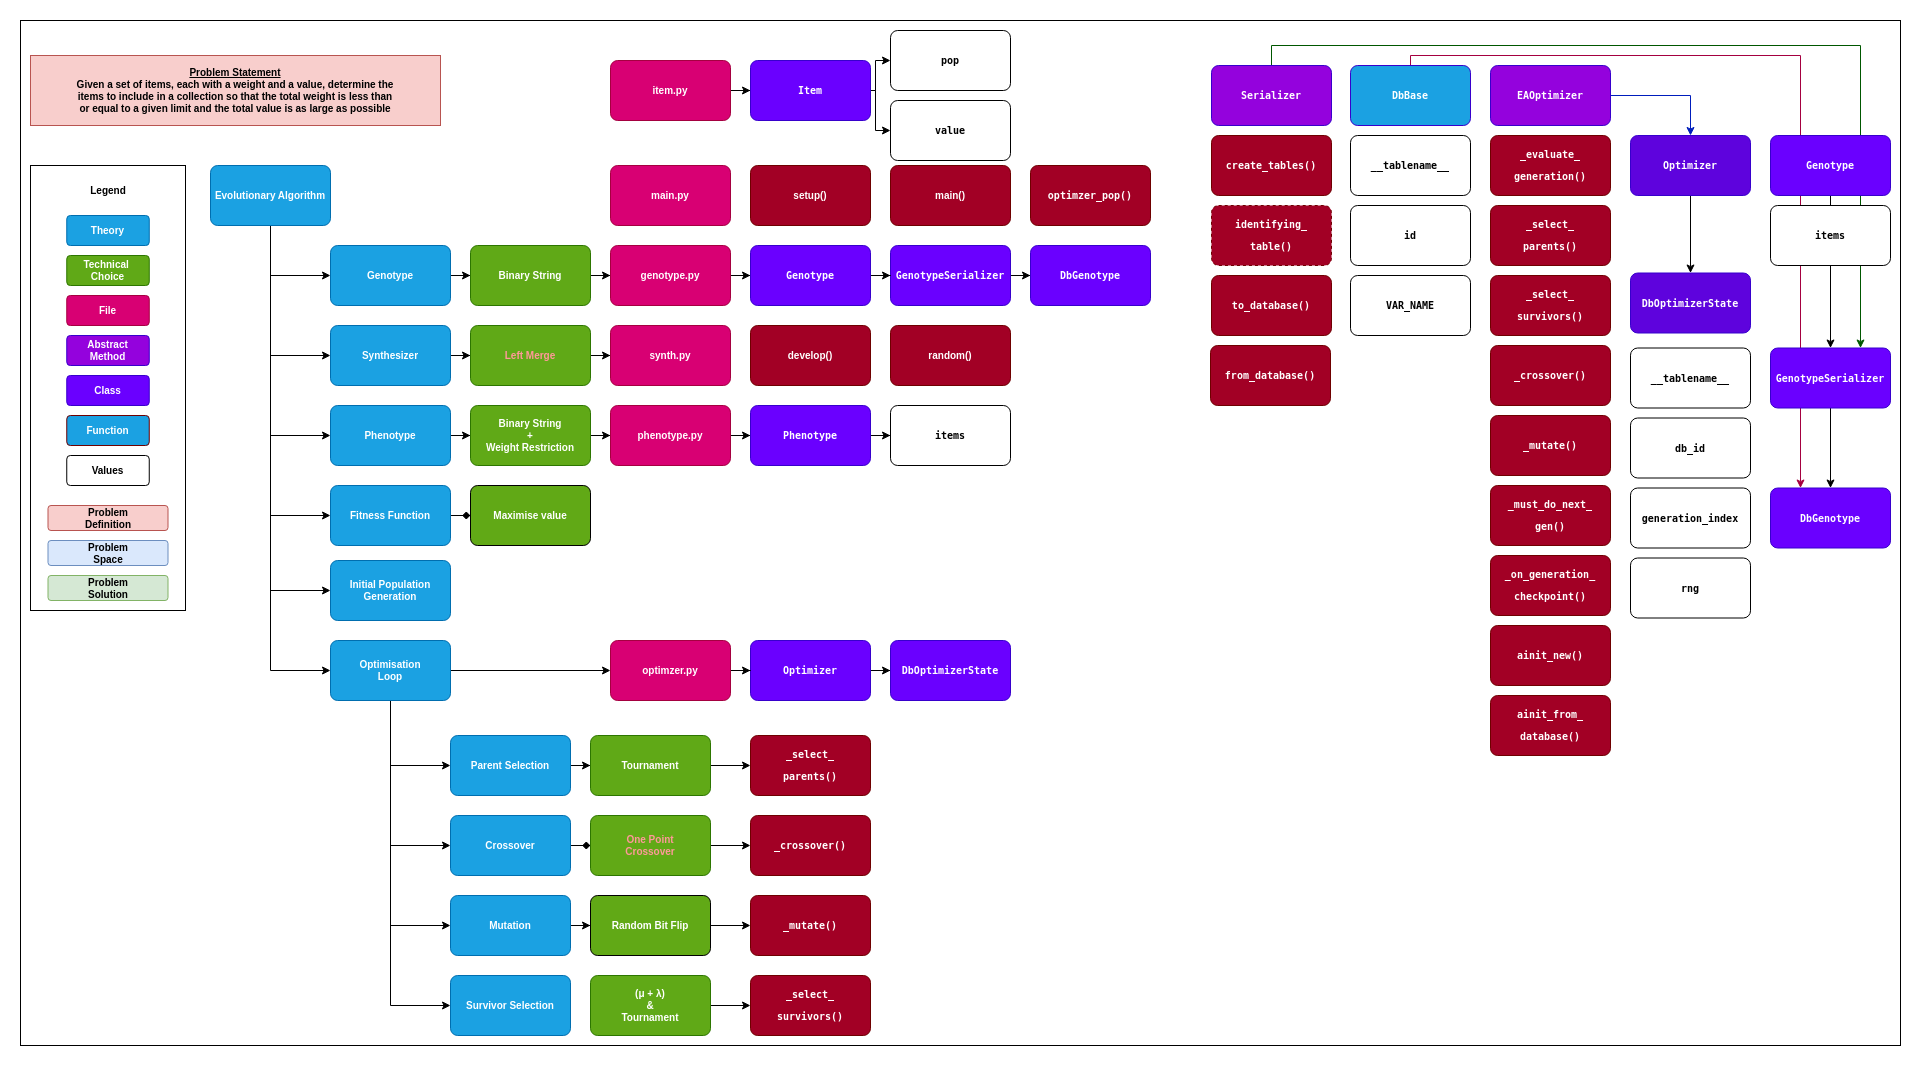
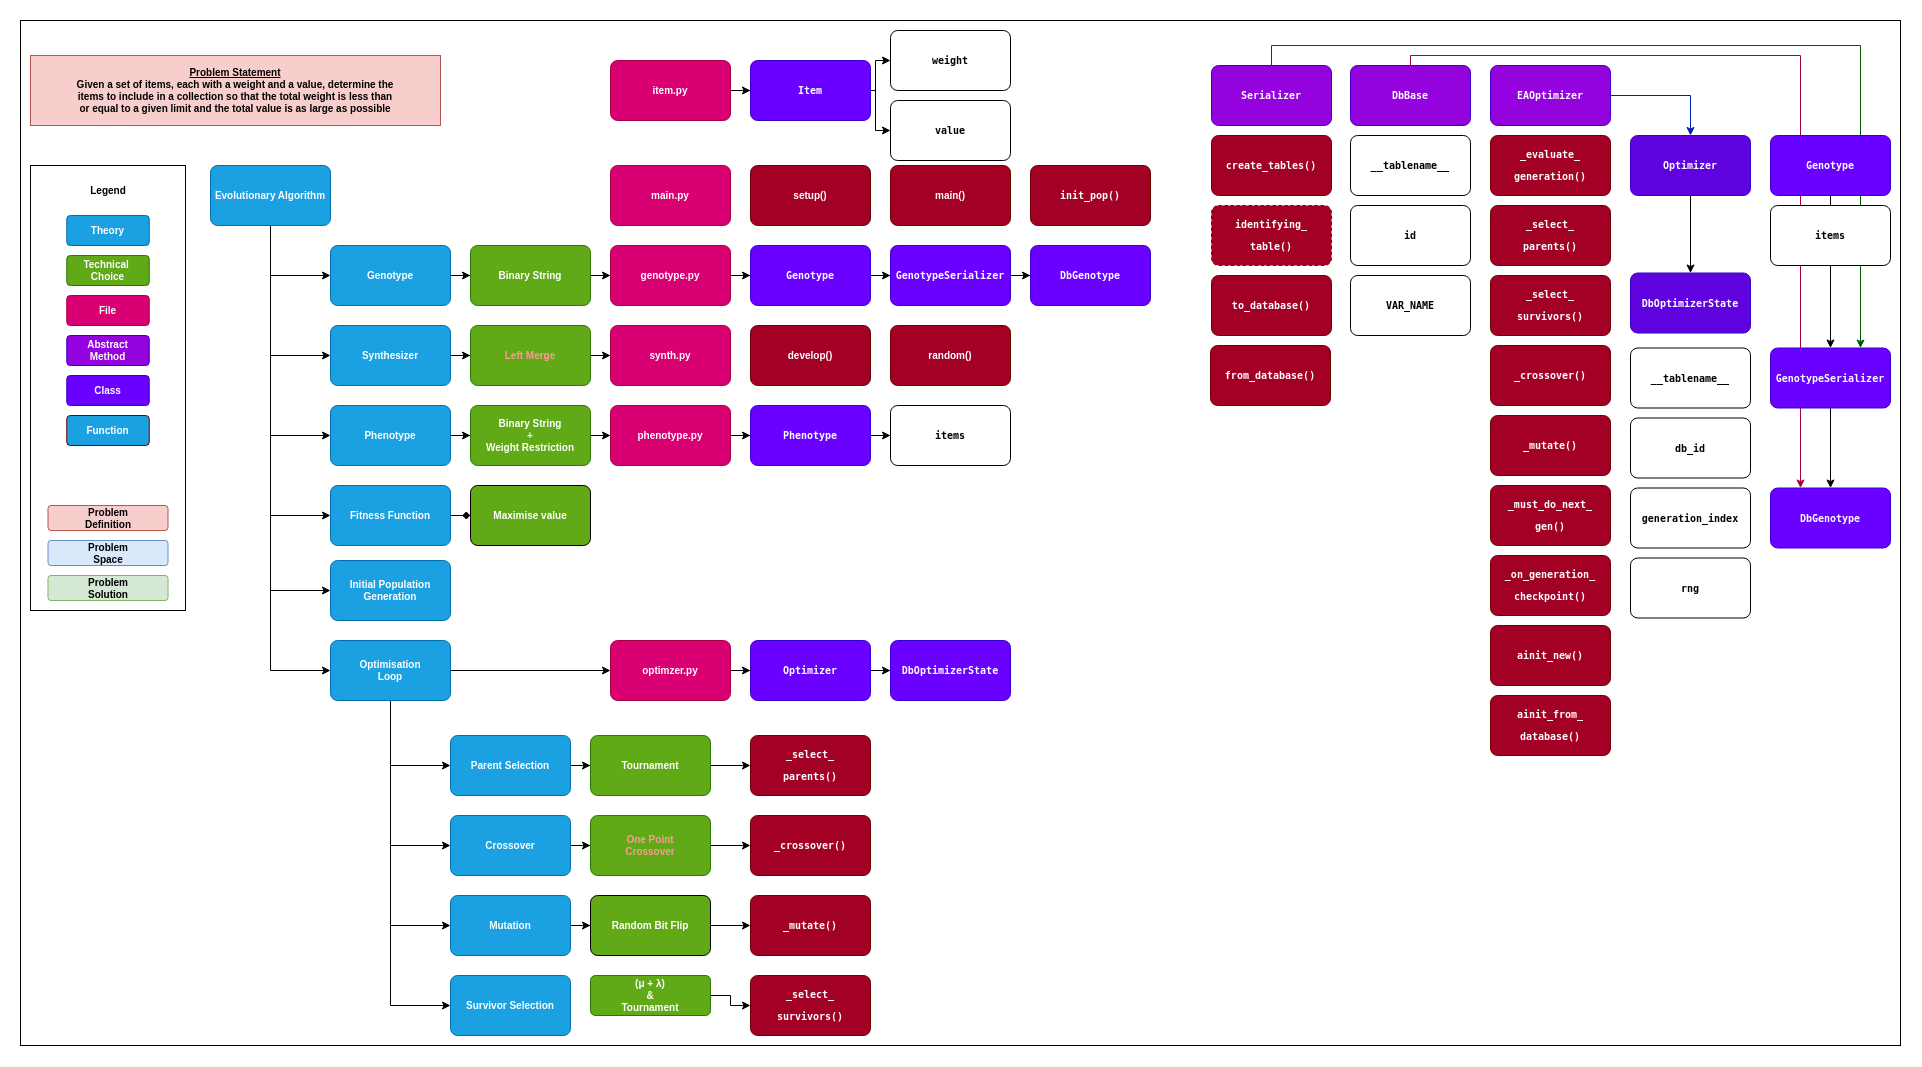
node "pop": label "pop" -> "weight"
node "DbBase": fillcolor #1ba1e2 -> #9402dd
node "optimzer_pop()": label "optimzer_pop()" -> "init_pop()"
node "Values": removed
edge "Crossover" -> "One PointCrossover": arrowhead diamond -> classic
node "(μ + λ) & Tournament": size 120x60 -> 120x40
